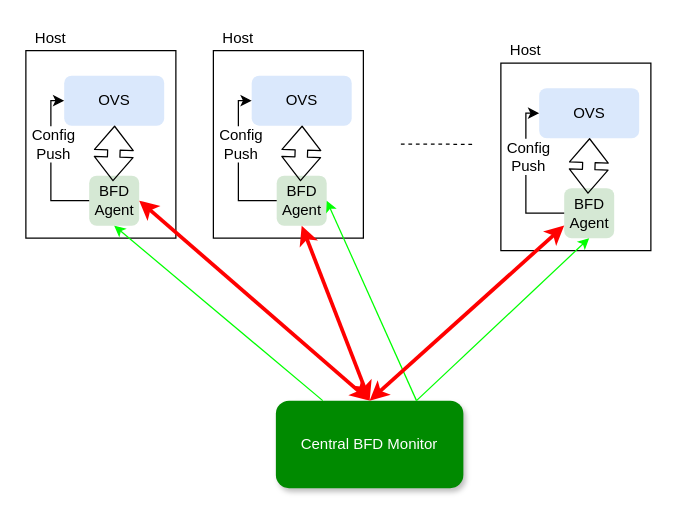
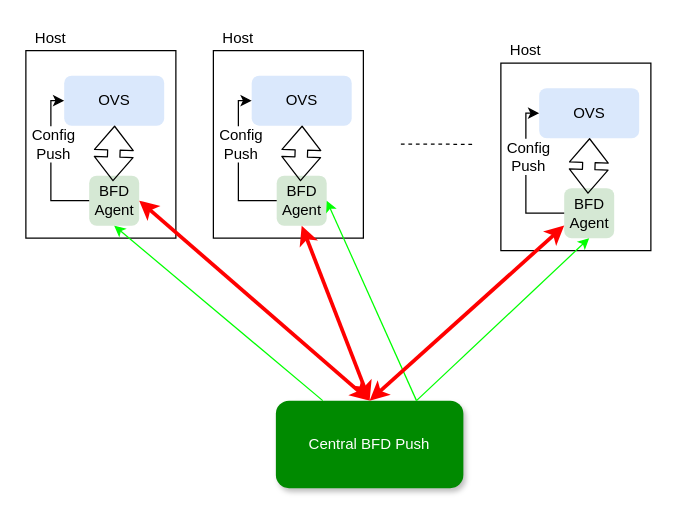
node "Central BFD Monitor": label "Central BFD Monitor" -> "Central BFD Push"
